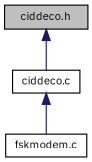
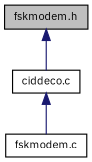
node "ciddeco.h": label "ciddeco.h" -> "fskmodem.h"
